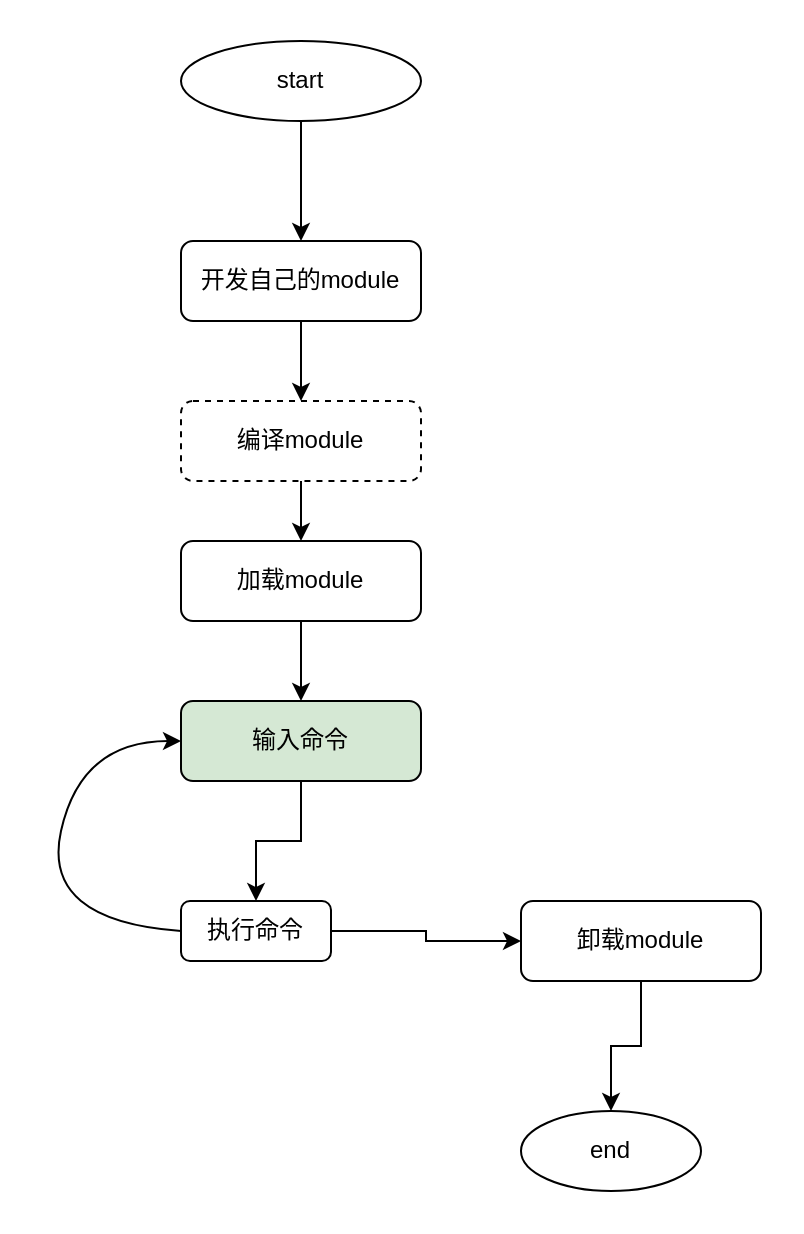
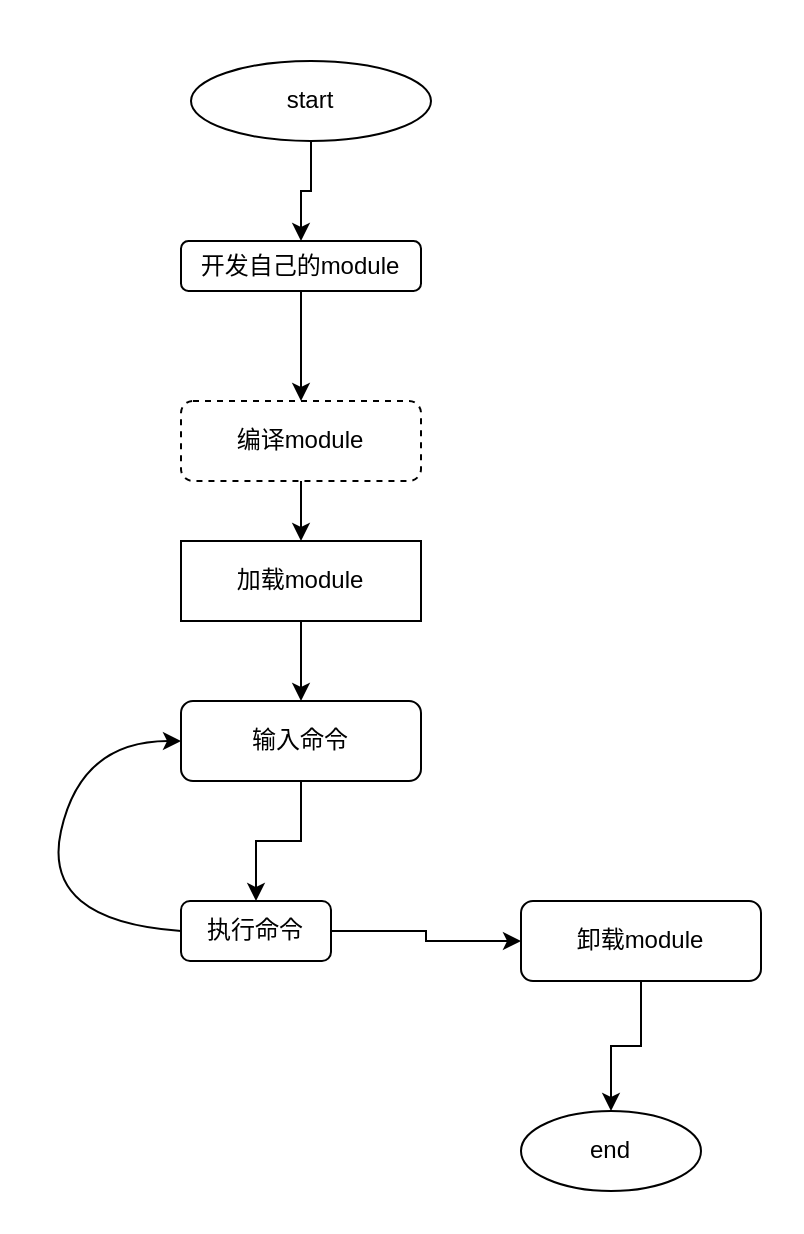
node "start": moved (301, 81) -> (311, 101)
node "开发自己的module": size 240x80 -> 240x50
node "加载module": shape rounded rectangle -> rectangle
node "输入命令": fillcolor #d5e8d4 -> #ffffff
